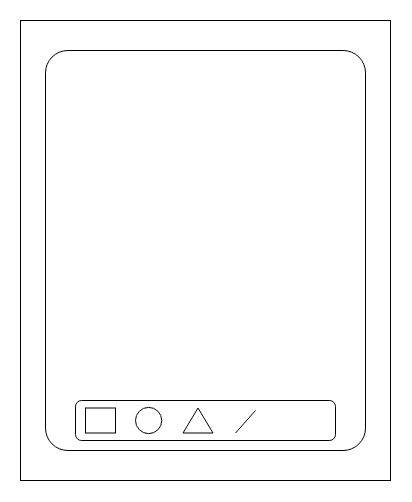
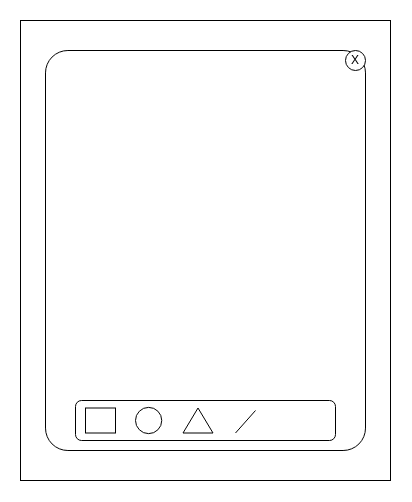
node "X": added
